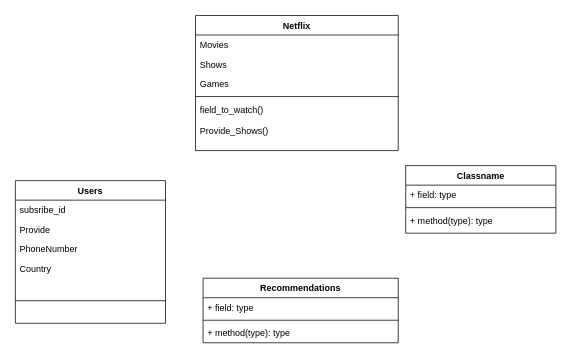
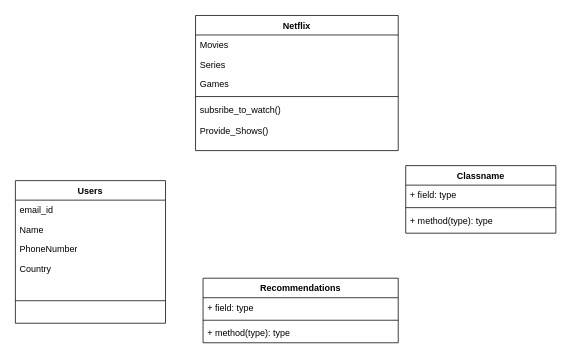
node "Shows": label "Shows" -> "Series"
node "field_to_watch() Provide_Shows()": label "field_to_watch() Provide_Shows()" -> "subsribe_to_watch() Provide_Shows()"
node "subsribe_id": label "subsribe_id" -> "email_id"
node "Provide": label "Provide" -> "Name"
